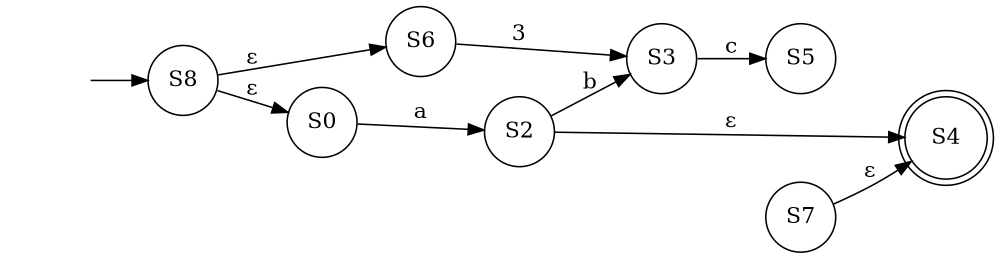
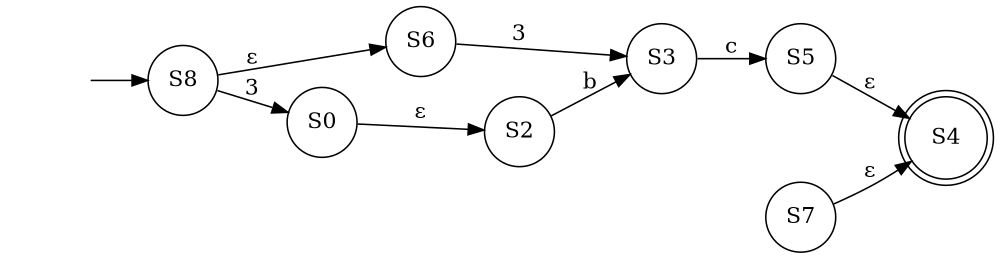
edge "S8" -> "S0": label "ε" -> "3"
edge "S0" -> "S2": label "a" -> "ε"
edge "S2" -> "S4": now "S5" -> "S4"
